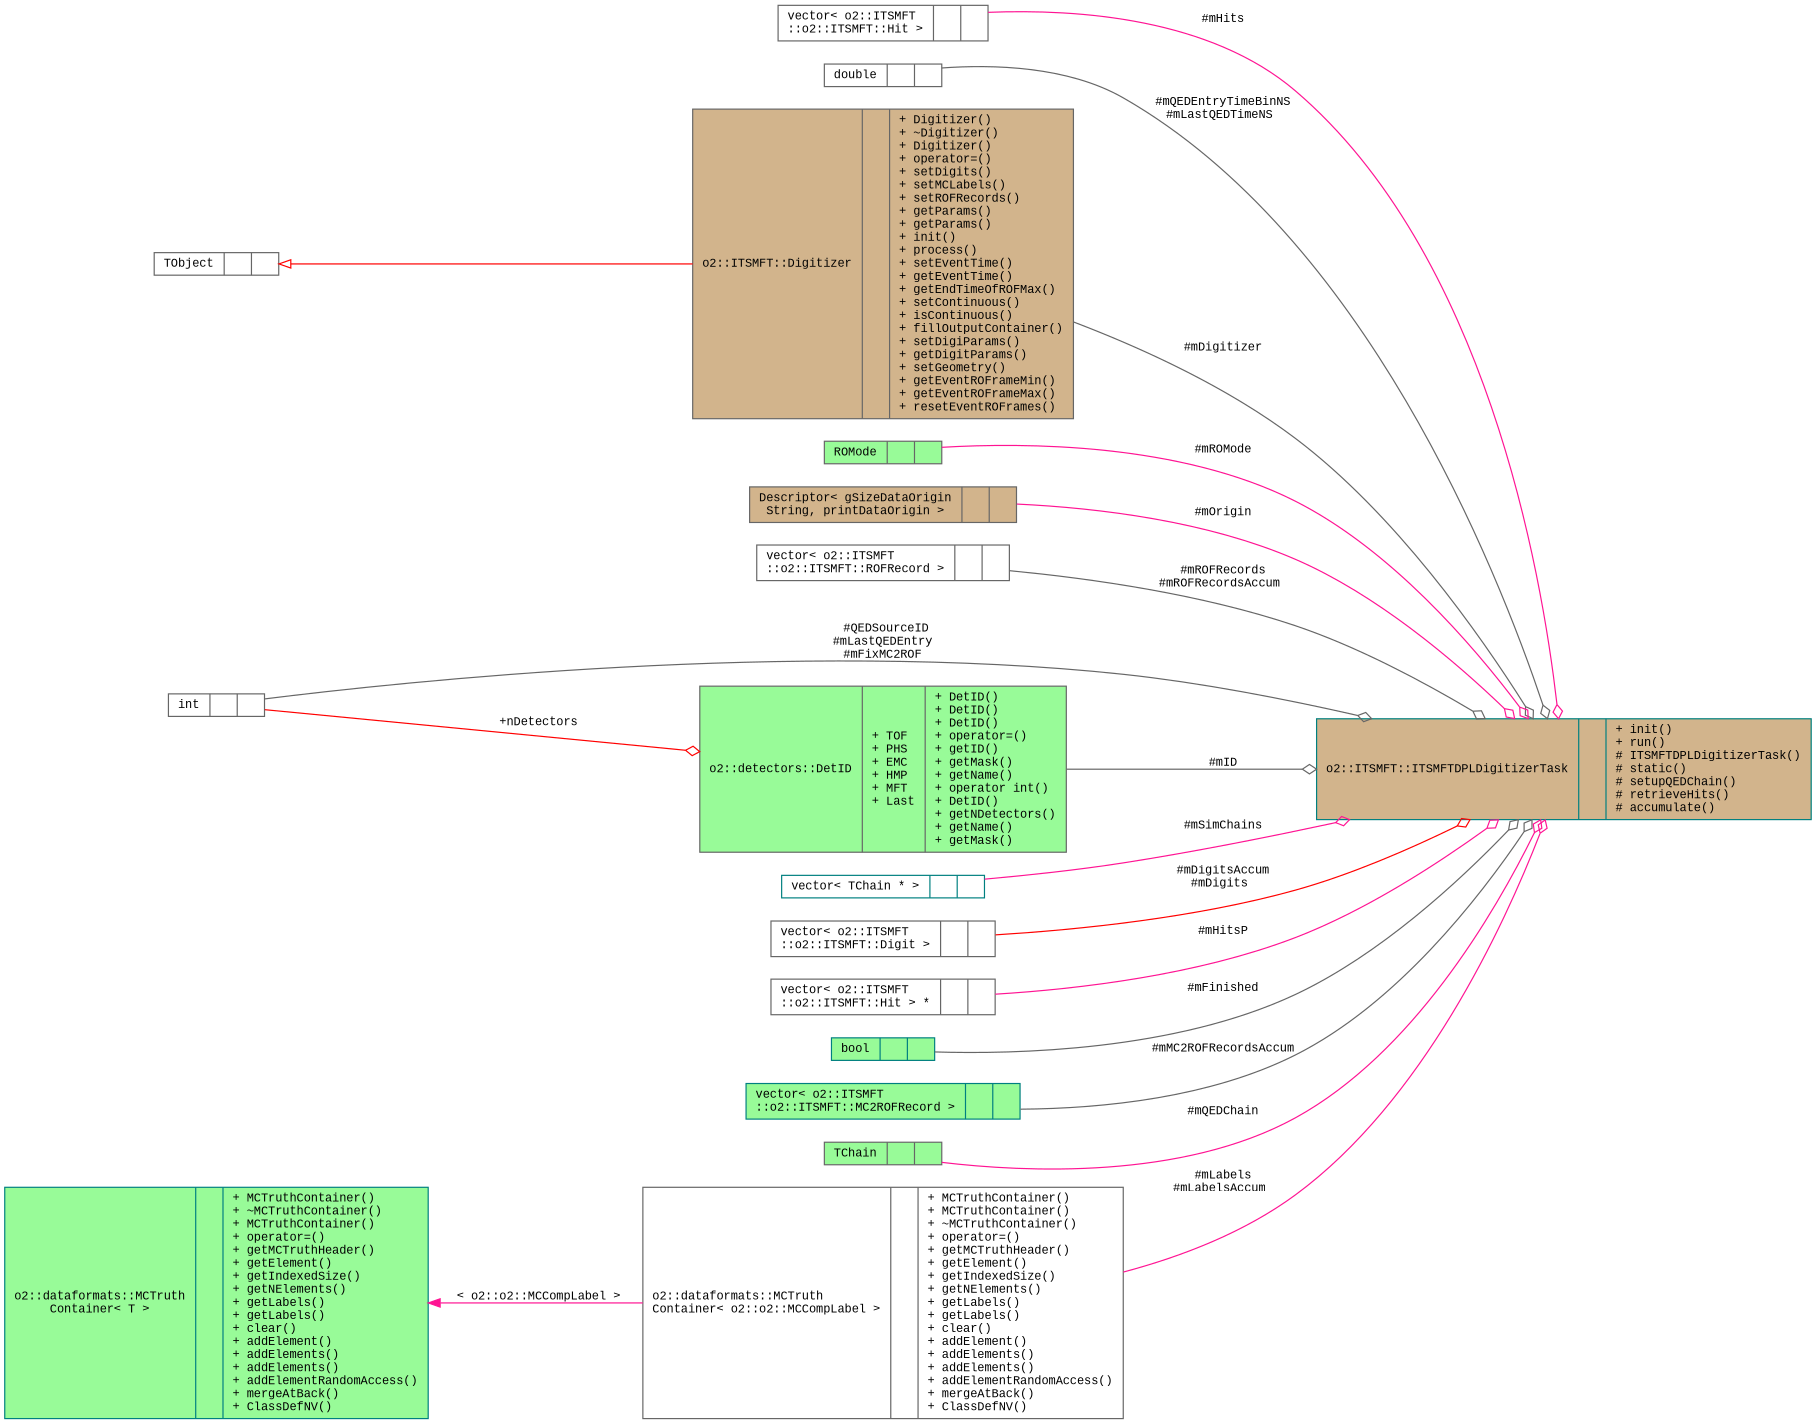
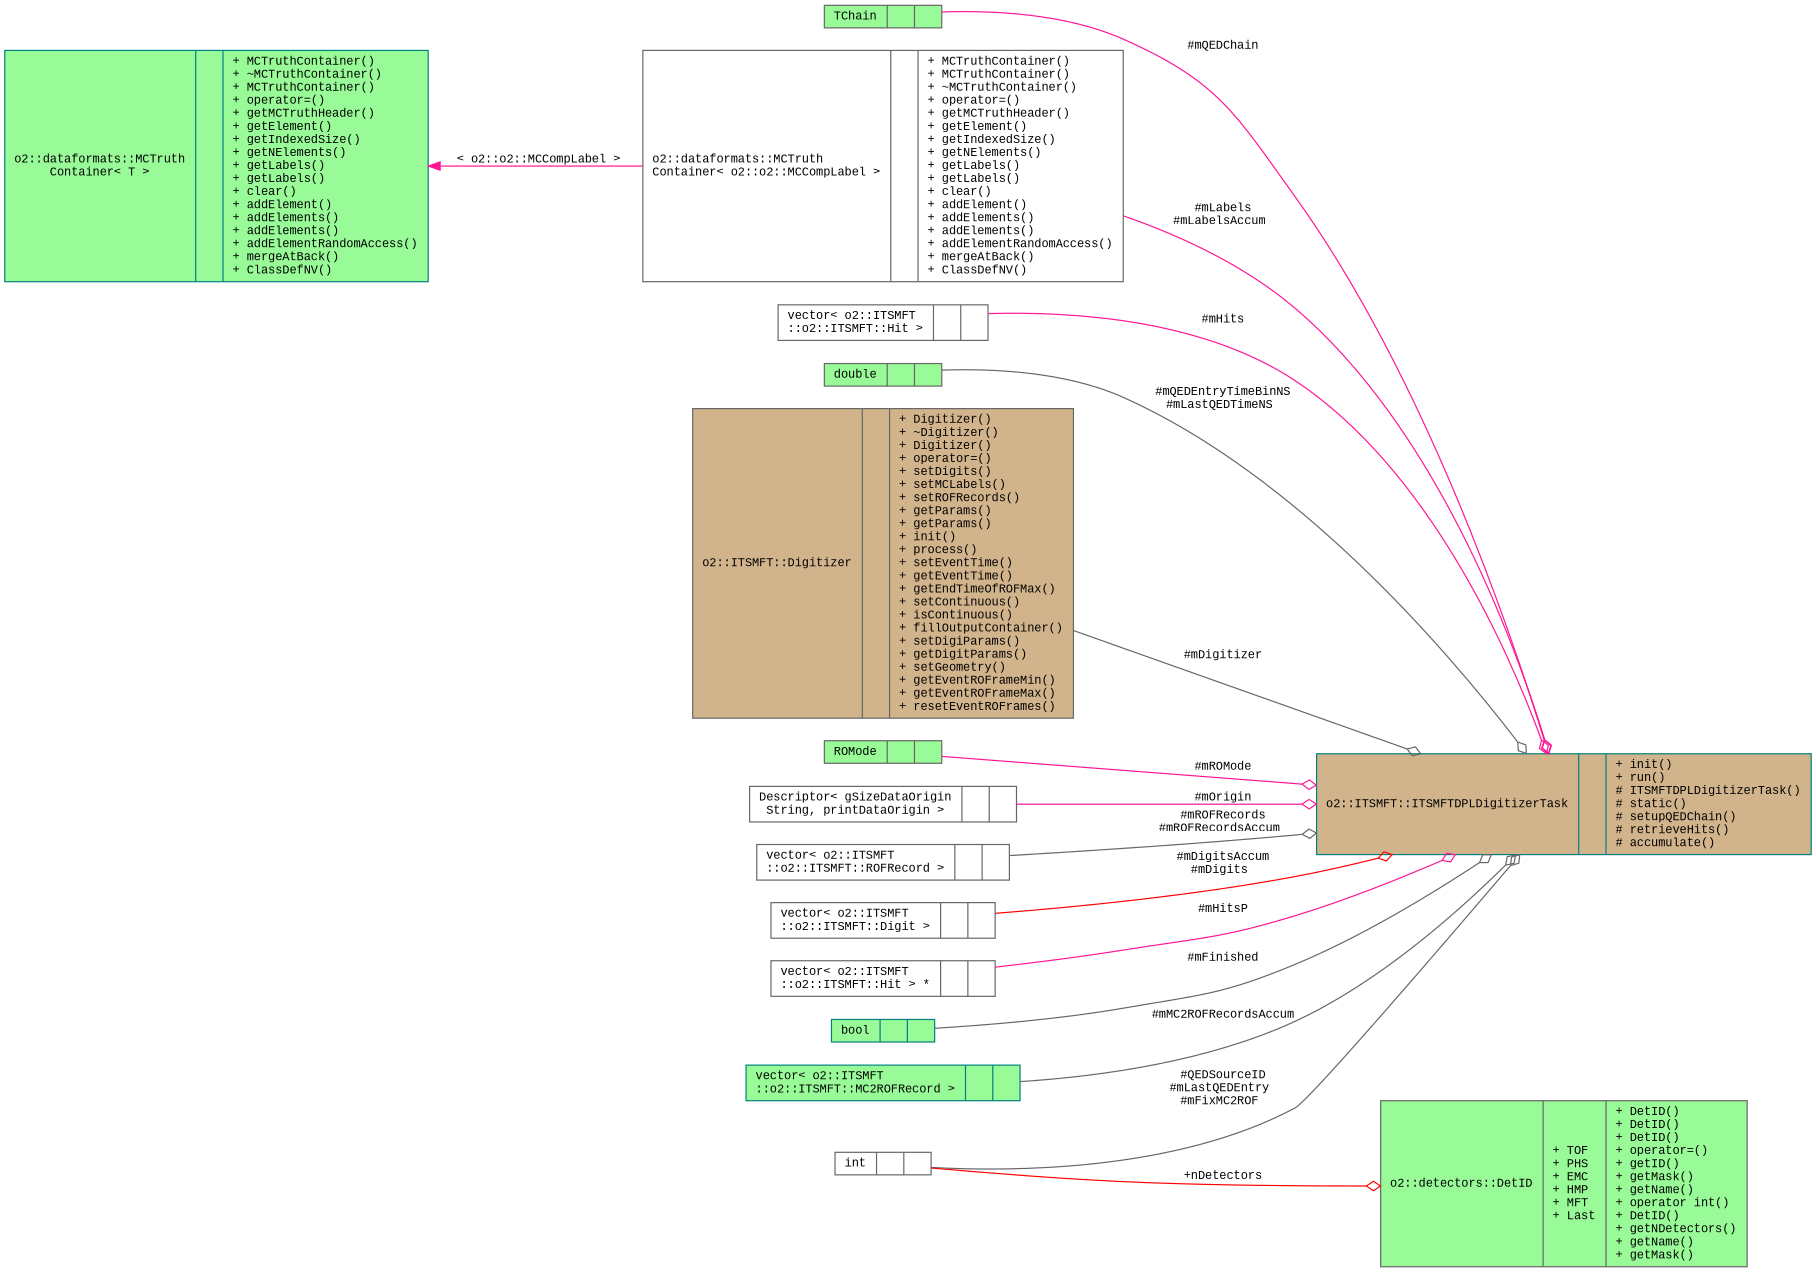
node "double": fillcolor white -> palegreen
node "TObject": removed
node "Descriptor< gSizeDataOrigin": fillcolor tan -> white
edge "o2::detectors::DetID" -> "o2::ITSMFT::ITSMFTDPLDigitizerTask": removed, label "#mID"
node "vector< TChain * >": removed
